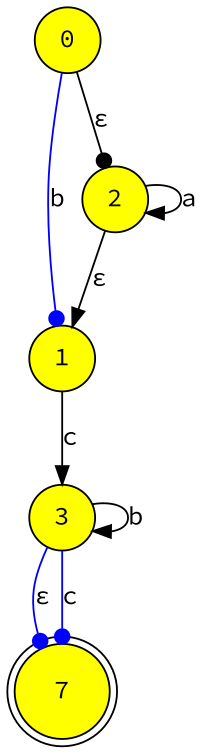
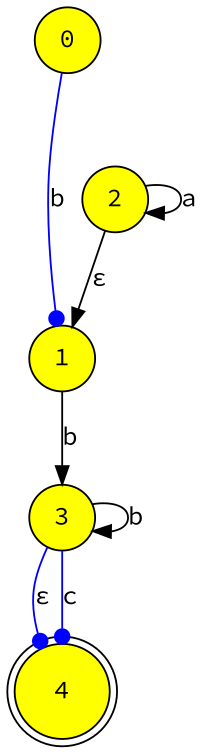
edge "0" -> "2": removed, label "ε"
edge "1" -> "3": label "c" -> "b"
node "7": label "7" -> "4"
